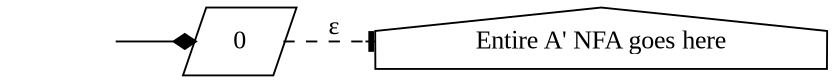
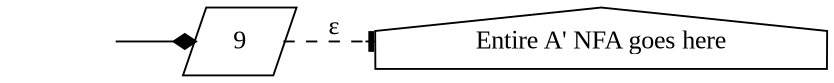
node "0": label "0" -> "9"
